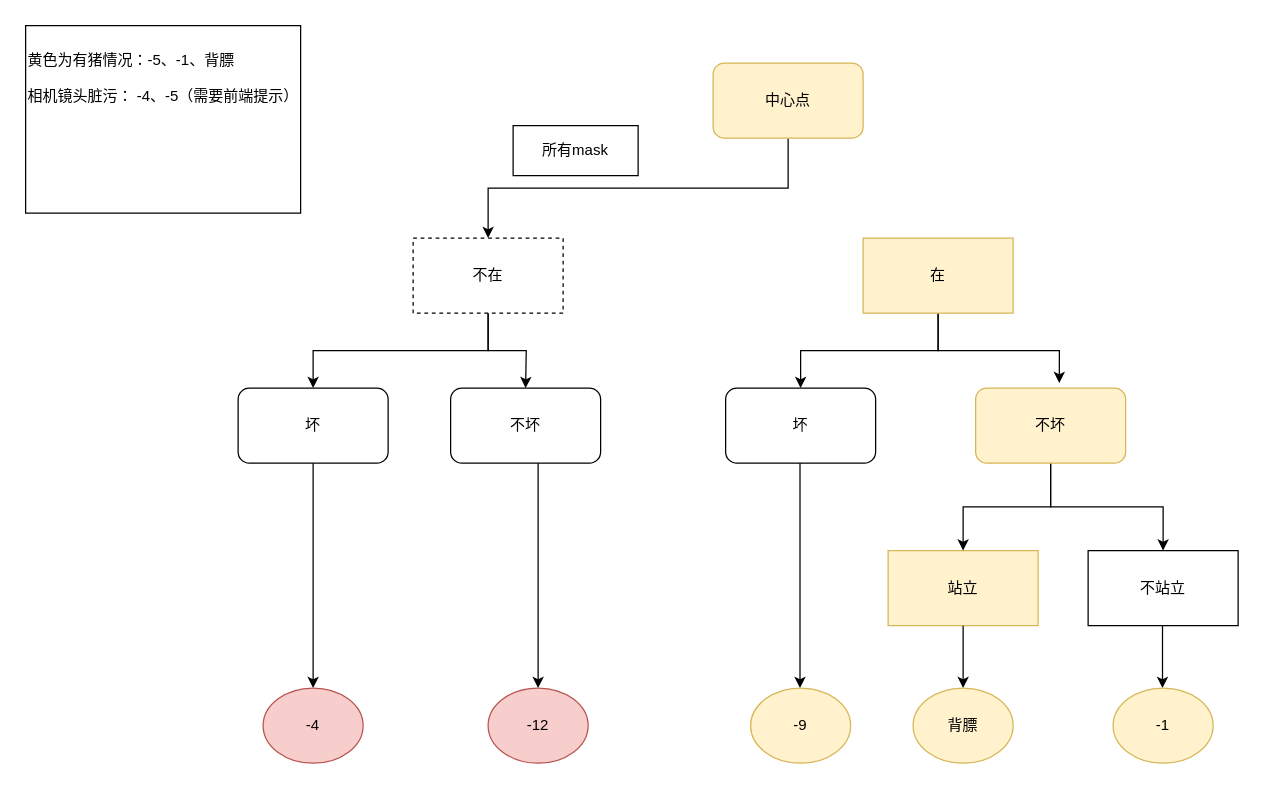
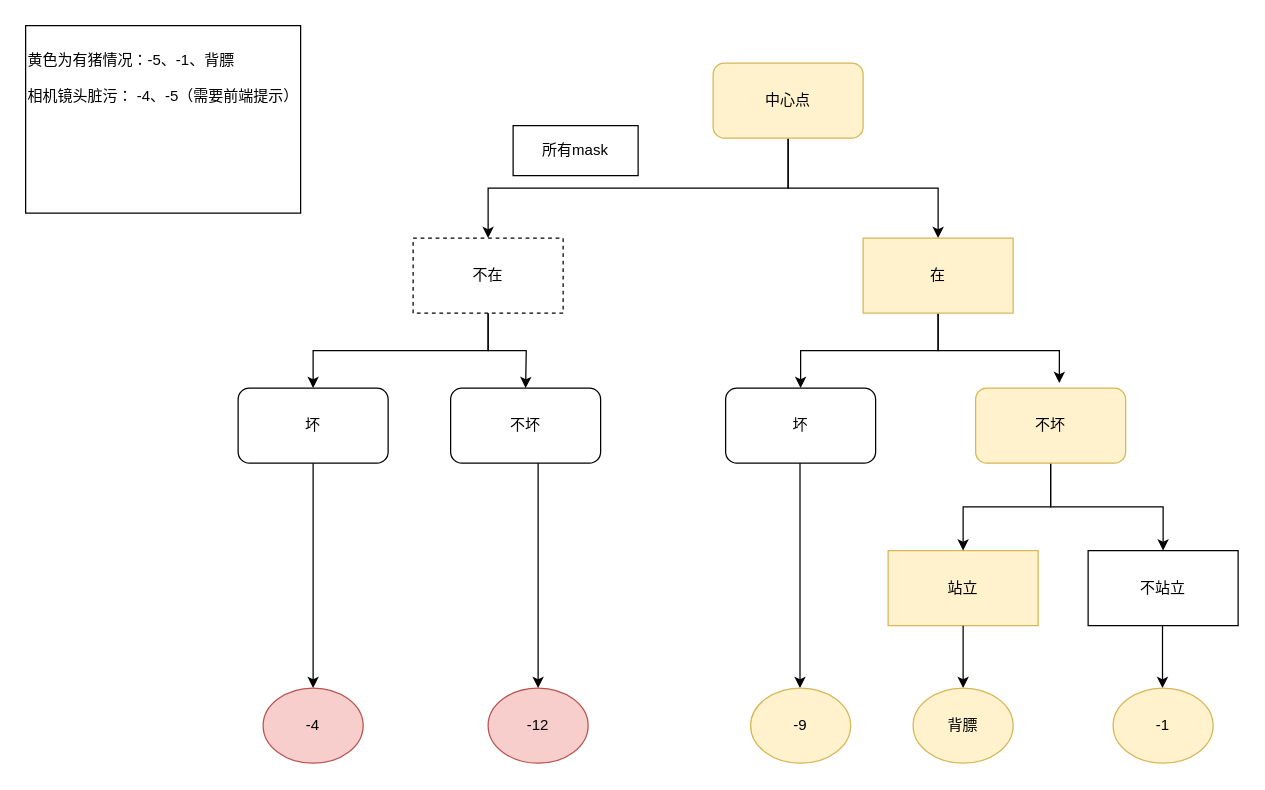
edge "中心点" -> "在": added
